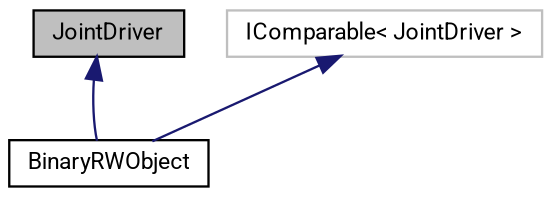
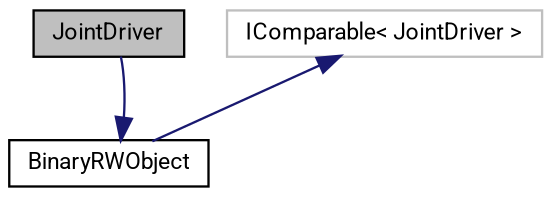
edge "BinaryRWObject" -> "JointDriver": reversed
